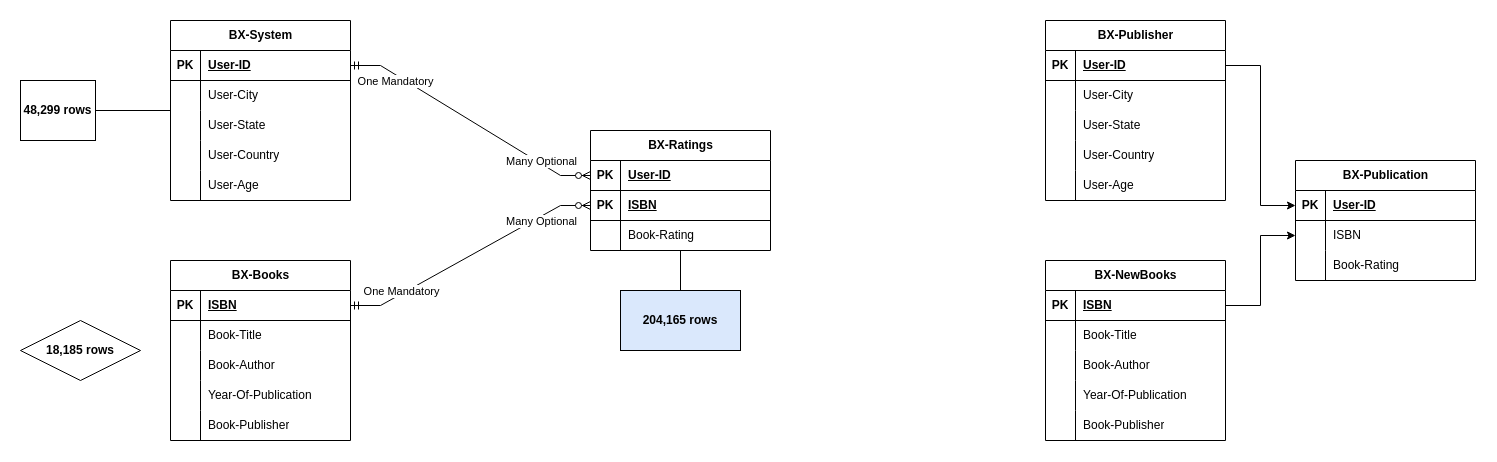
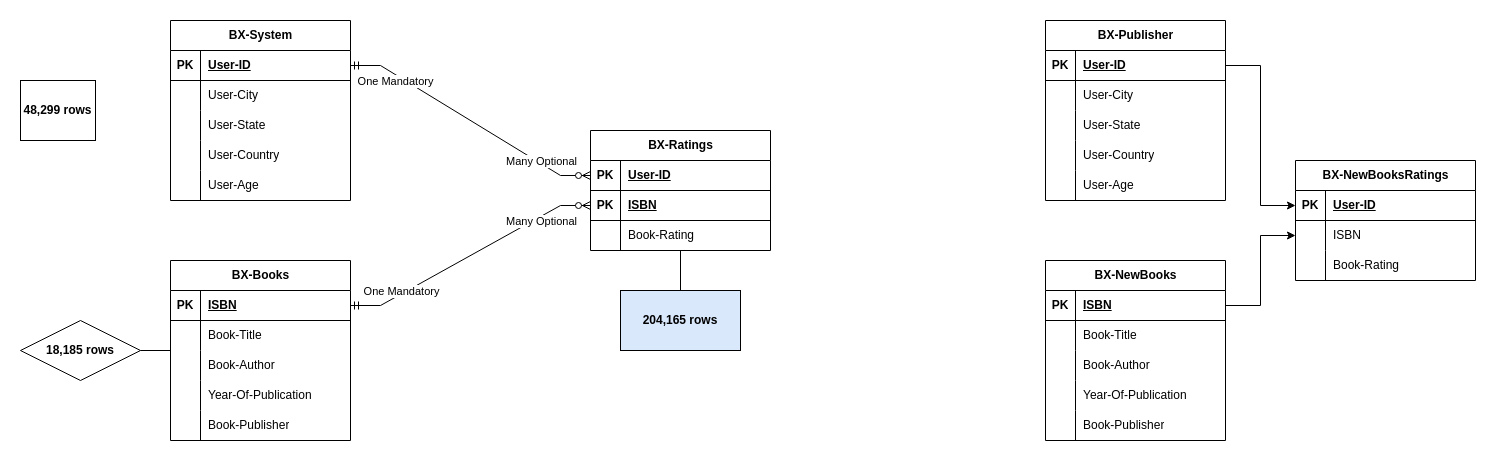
edge "48,299 rows" -- "BX-System": removed
node "BX-Publication": label "BX-Publication" -> "BX-NewBooksRatings"
edge "18,185 rows" -- "BX-Books": added
